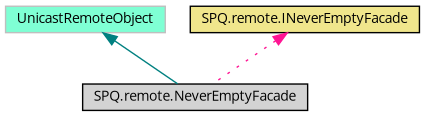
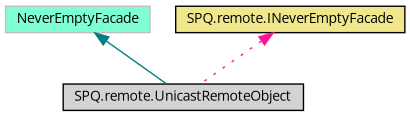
node "UnicastRemoteObject": label "UnicastRemoteObject" -> "NeverEmptyFacade"
node "SPQ.remote.NeverEmptyFacade": label "SPQ.remote.NeverEmptyFacade" -> "SPQ.remote.UnicastRemoteObject"
